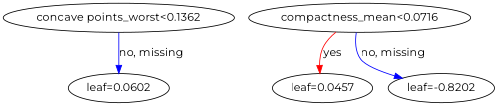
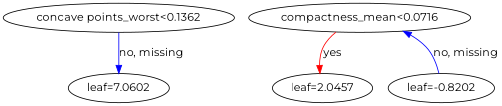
edge "compactness_mean<0.0716" -> "leaf=-0.8202": reversed
node "leaf=0.0602": label "leaf=0.0602" -> "leaf=7.0602"
node "leaf=0.0457": label "leaf=0.0457" -> "leaf=2.0457"
